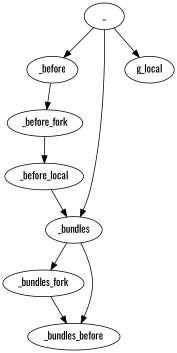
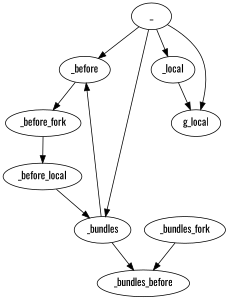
node "_local": added
edge "_bundles" -> "_bundles_fork": now "_bundles" -> "_before"
